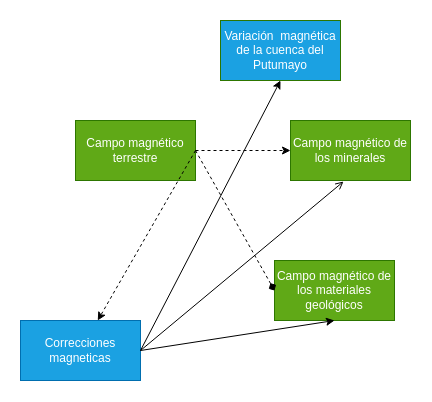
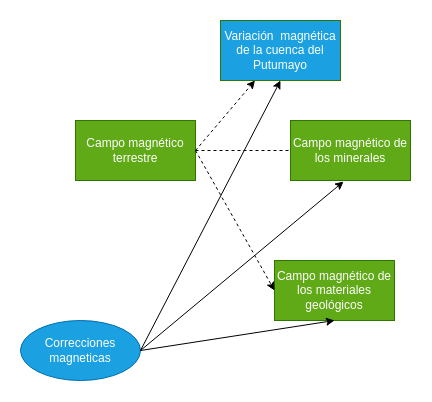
edge "Campo magnético terrestre" -> "Campo magnético de los minerales": arrowhead classic -> none
edge "Correcciones magneticas" -> "Campo magnético de los minerales": arrowhead open -> classic
edge "Campo magnético terrestre" -> "Correcciones magneticas": now "Campo magnético terrestre" -> "Variación magnética de la cuenca del Putumayo"
edge "Campo magnético terrestre" -> "Campo magnético de los materiales geológicos": arrowhead diamond -> classic
node "Correcciones magneticas": shape rectangle -> ellipse
